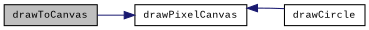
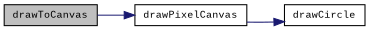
edge "drawCircle" -> "drawPixelCanvas": reversed
